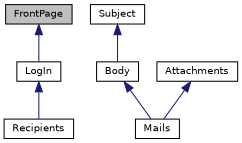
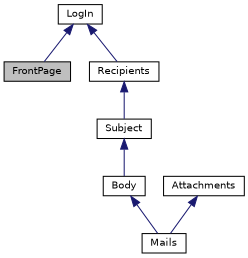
edge "LogIn" -> "FrontPage": reversed
edge "Subject" -> "Recipients": added
